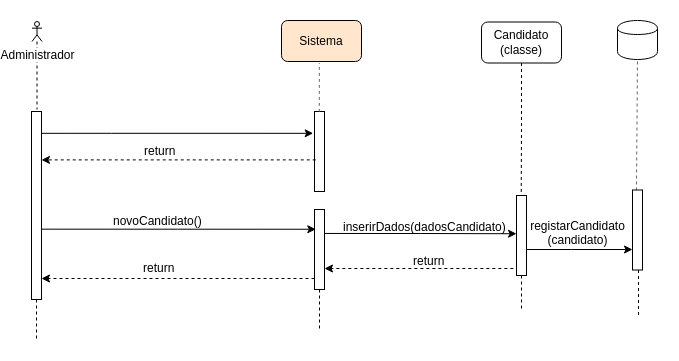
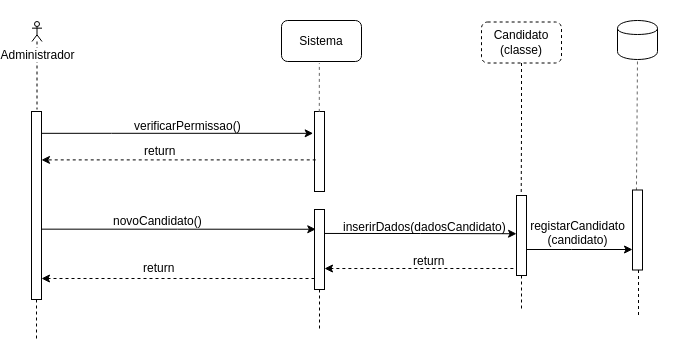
node "Sistema": fillcolor #ffe6cc -> #ffffff
node "Candidato (classe)": style solid -> dashed
node "verificarPermissao()": added
